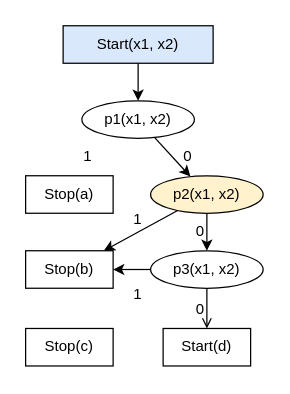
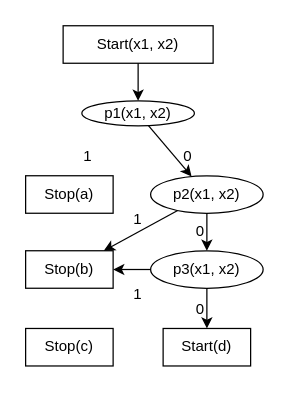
node "Start(x1, x2)": fillcolor #dae8fc -> #ffffff
node "p1(x1, x2)": size 113x38 -> 113x25
node "p2(x1, x2)": fillcolor #fff2cc -> #ffffff
edge "p3(x1, x2)" -> "Start(d)": arrowhead open -> classic
